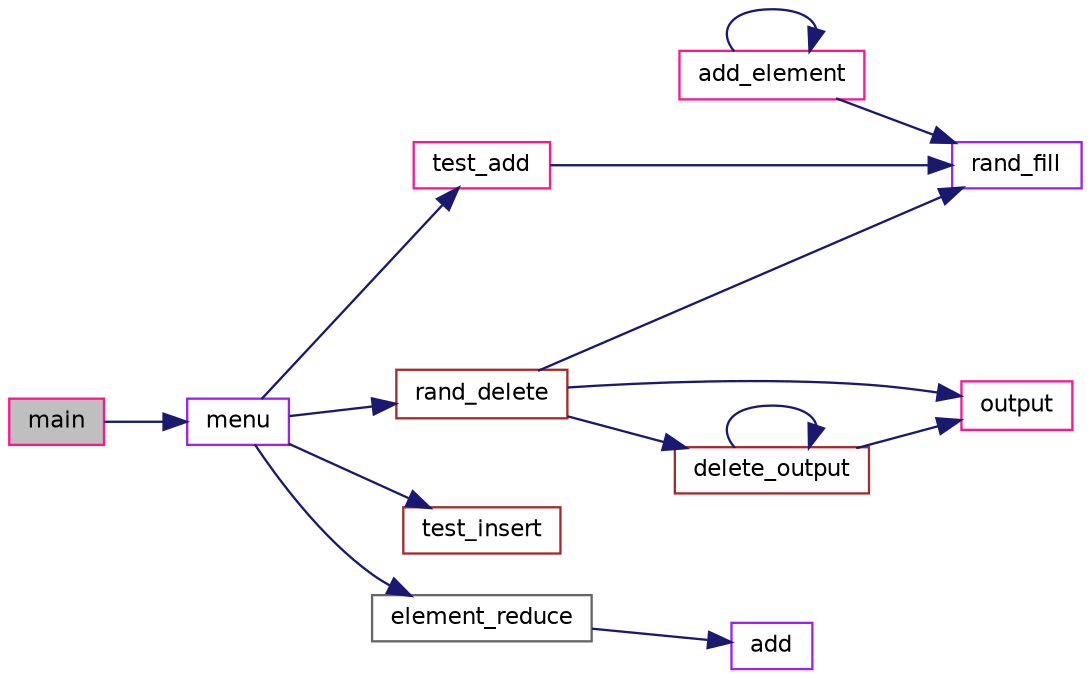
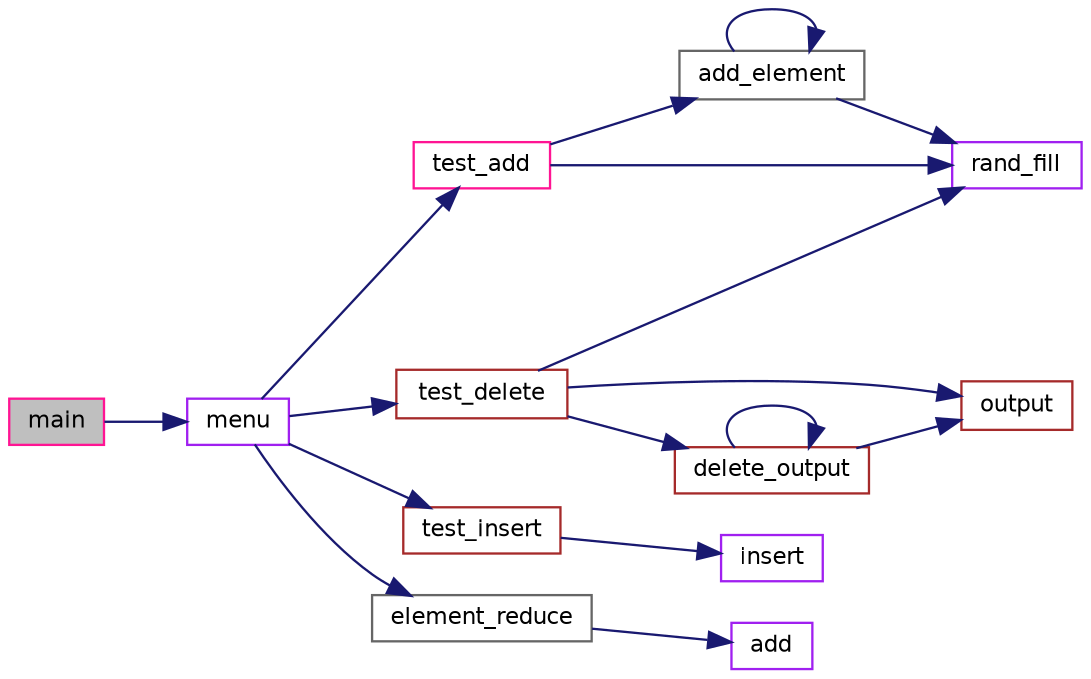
node "add_element": color deeppink -> gray40
edge "test_add" -> "add_element": added
node "rand_delete": label "rand_delete" -> "test_delete"
node "output": color deeppink -> brown
node "insert": added
